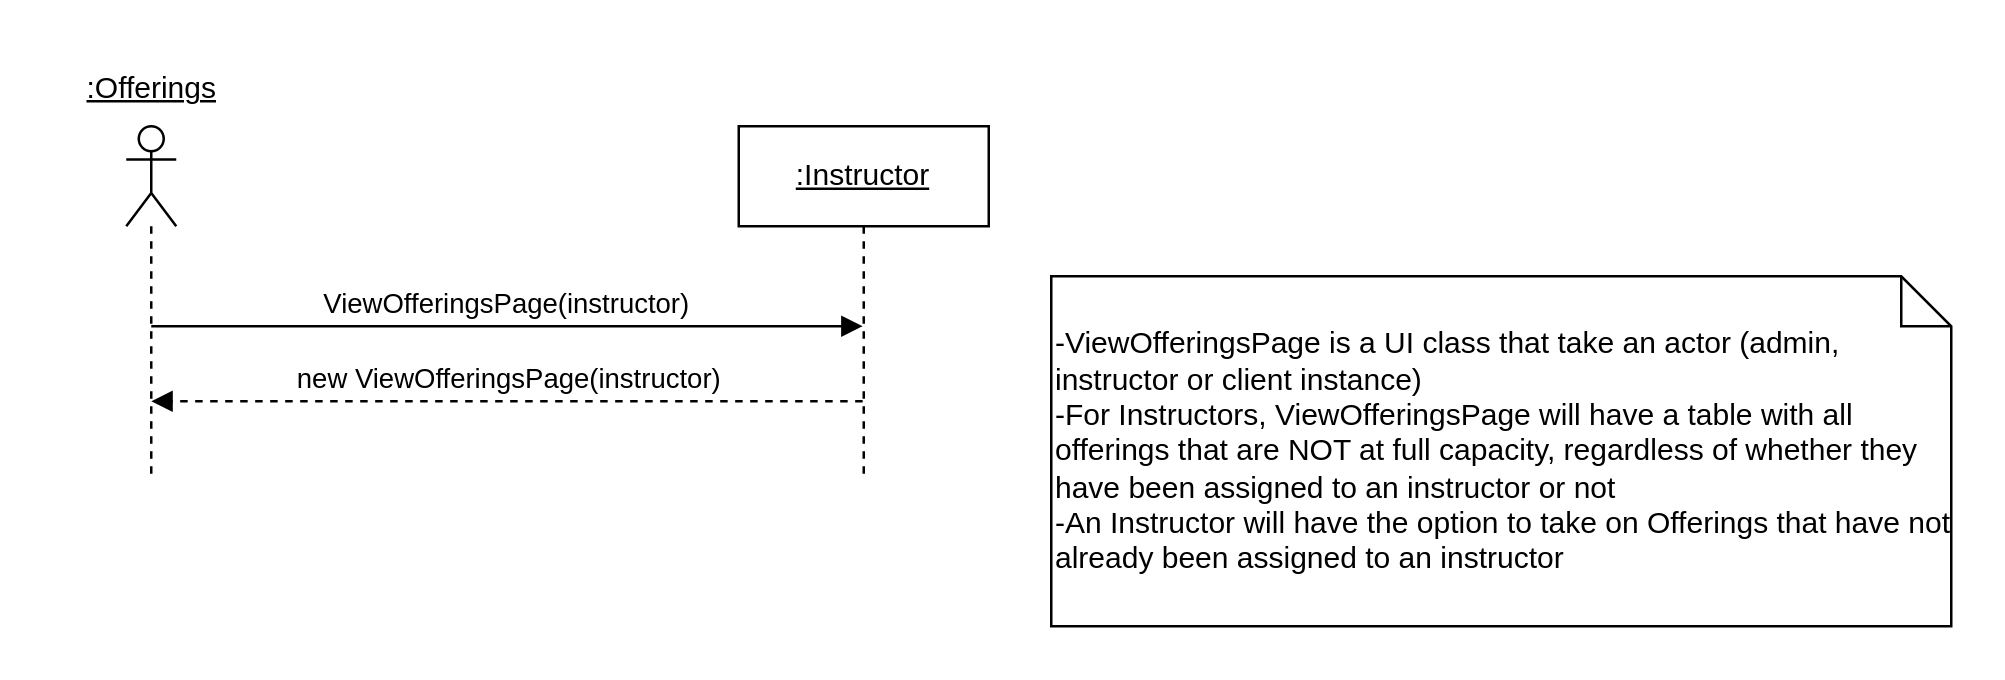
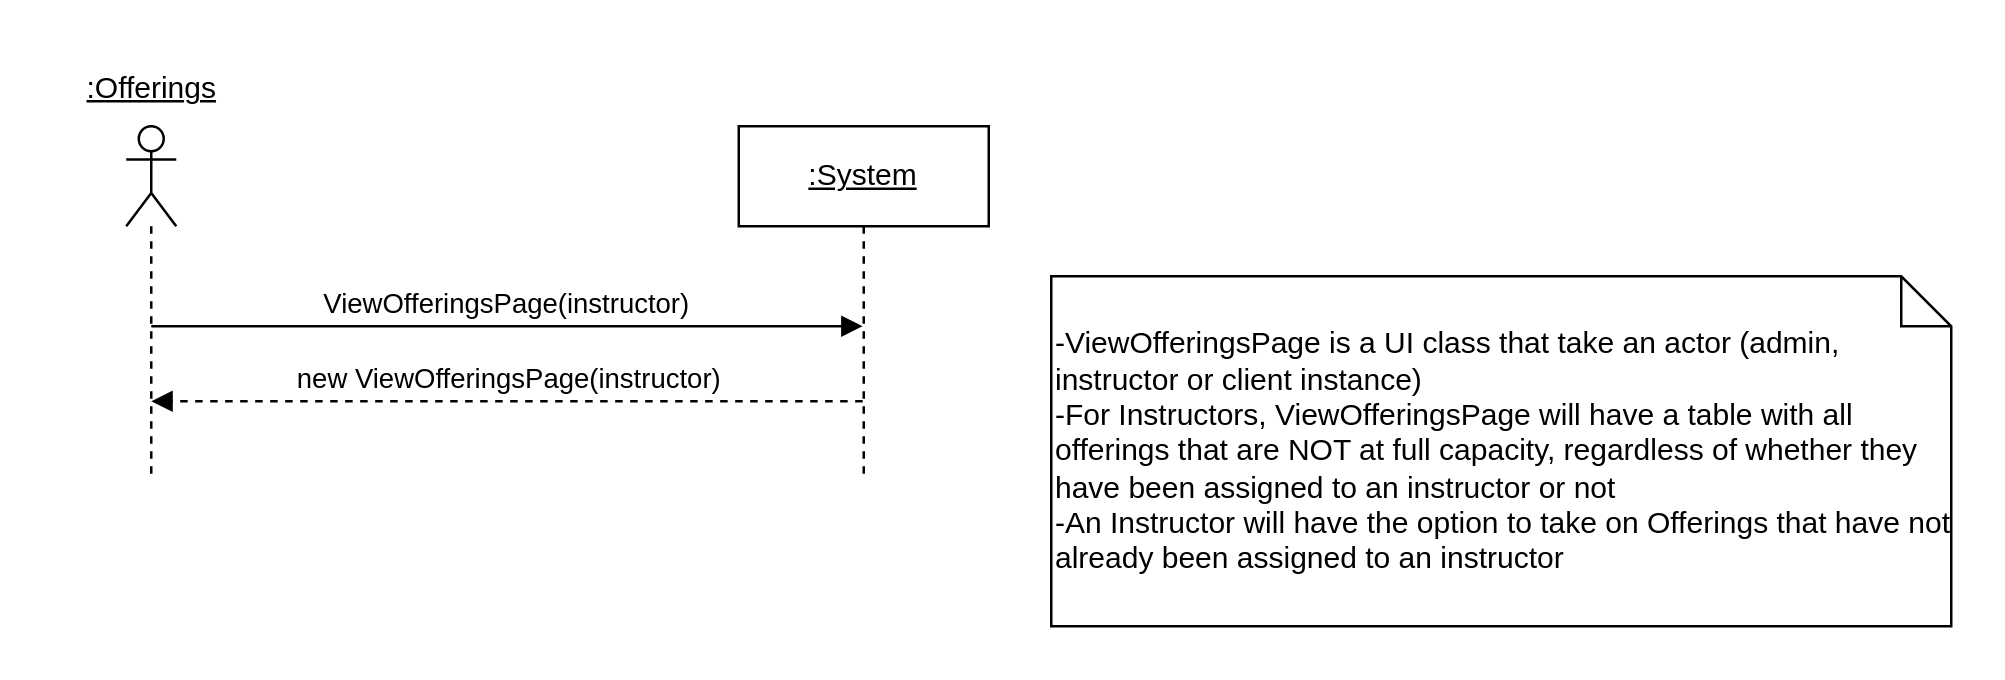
node ":Instructor": label ":Instructor" -> ":System"
